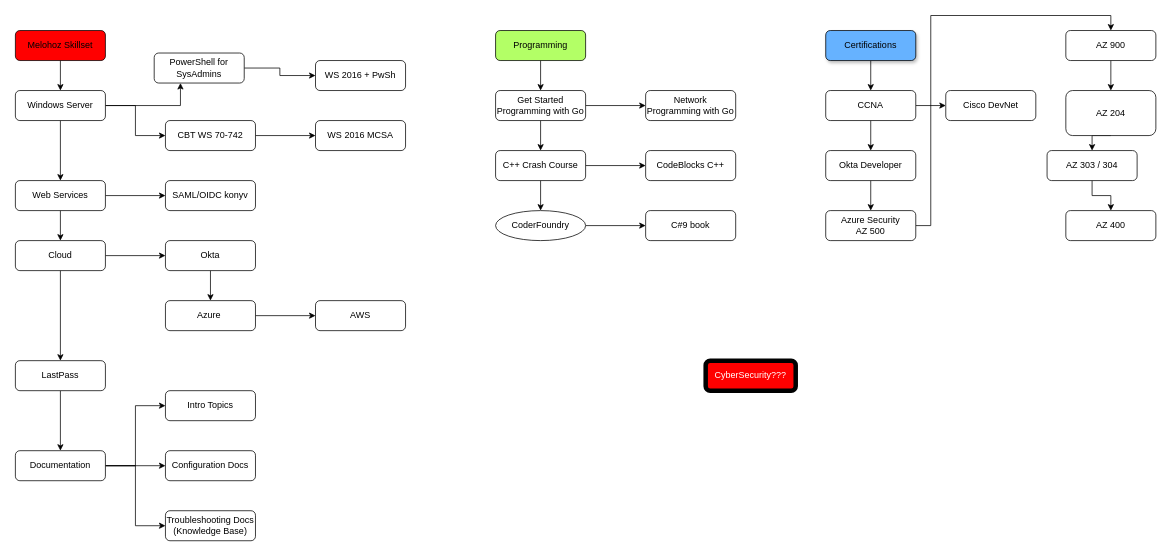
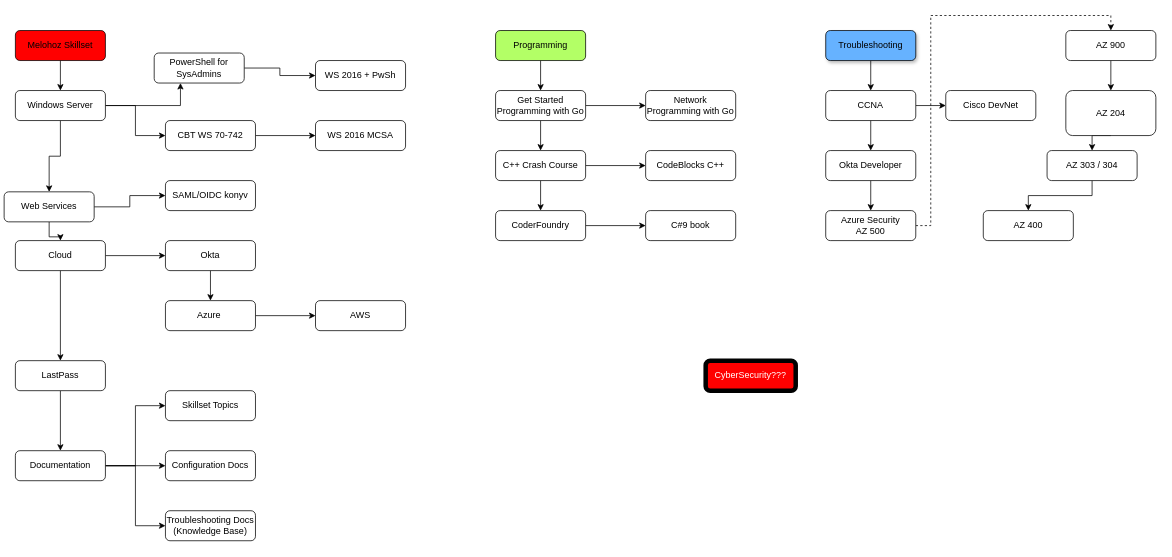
edge "Azure Security AZ 500" -> "AZ 900": style solid -> dashed
node "Certifications": label "Certifications" -> "Troubleshooting"
node "Web Services": moved (60, 195) -> (49, 207)
node "CoderFoundry": shape ellipse -> rounded rectangle
node "AZ 400": moved (1110, 225) -> (1028, 225)
node "Intro Topics": label "Intro Topics" -> "Skillset Topics"
